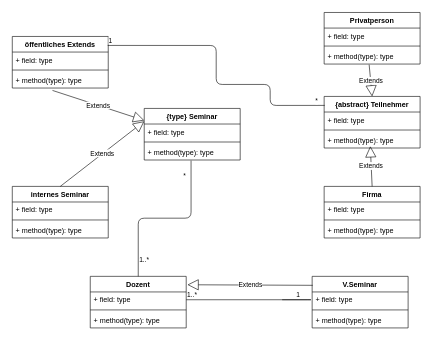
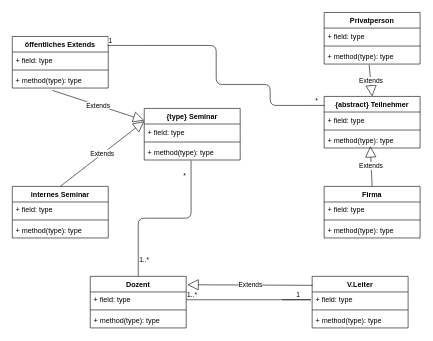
node "V.Seminar": label "V.Seminar" -> "V.Leiter"
